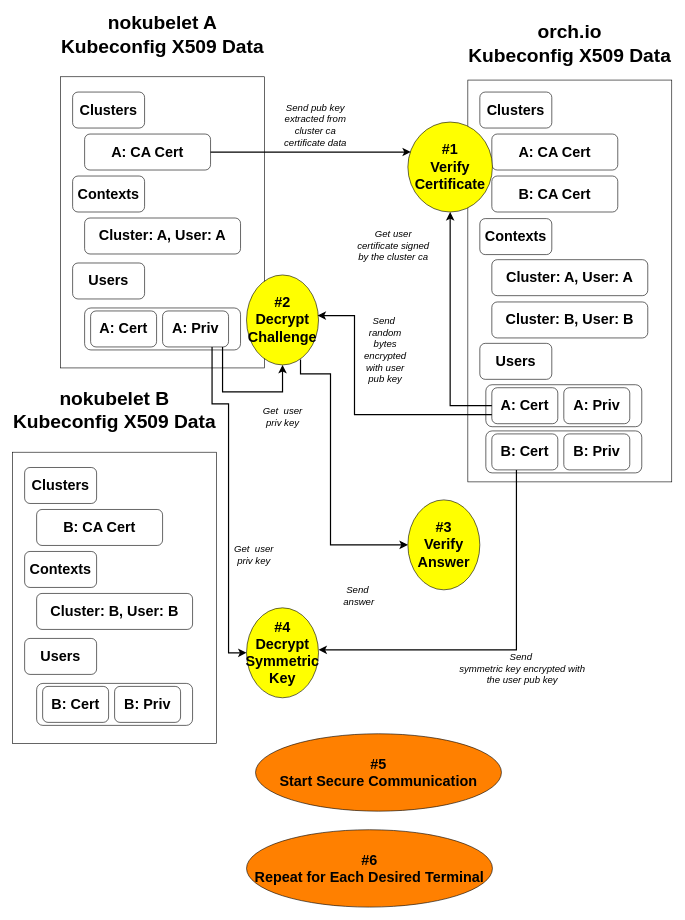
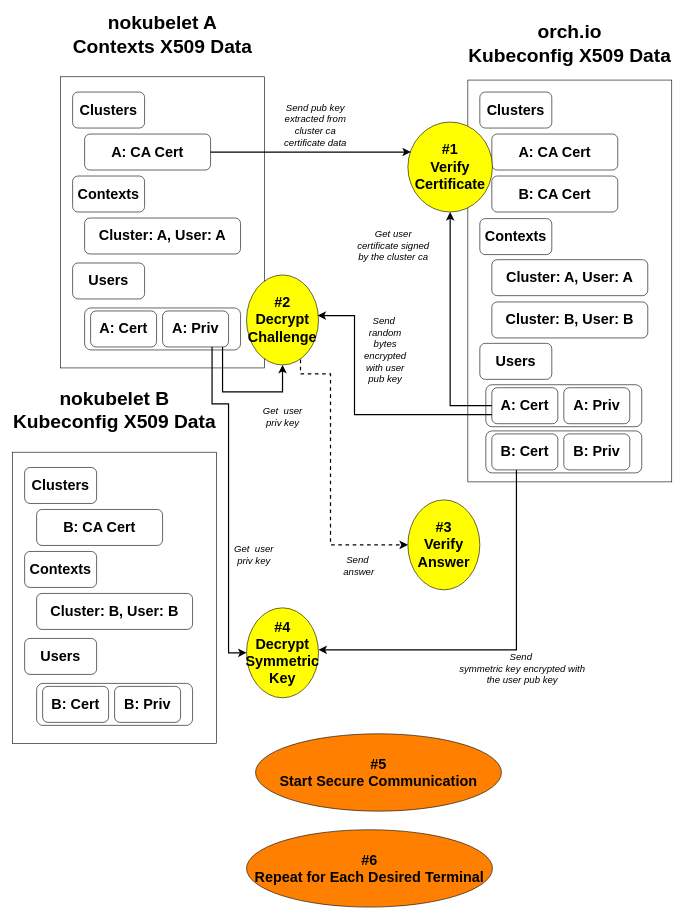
node "nokubelet A Kubeconfig X509 Data": label "nokubelet A Kubeconfig X509 Data" -> "nokubelet A Contexts X509 Data"
edge "#2 Decrypt Challenge" -> "#3 Verify Answer": style solid -> dashed
node "Send answer": moved (359, 596) -> (359, 566)
